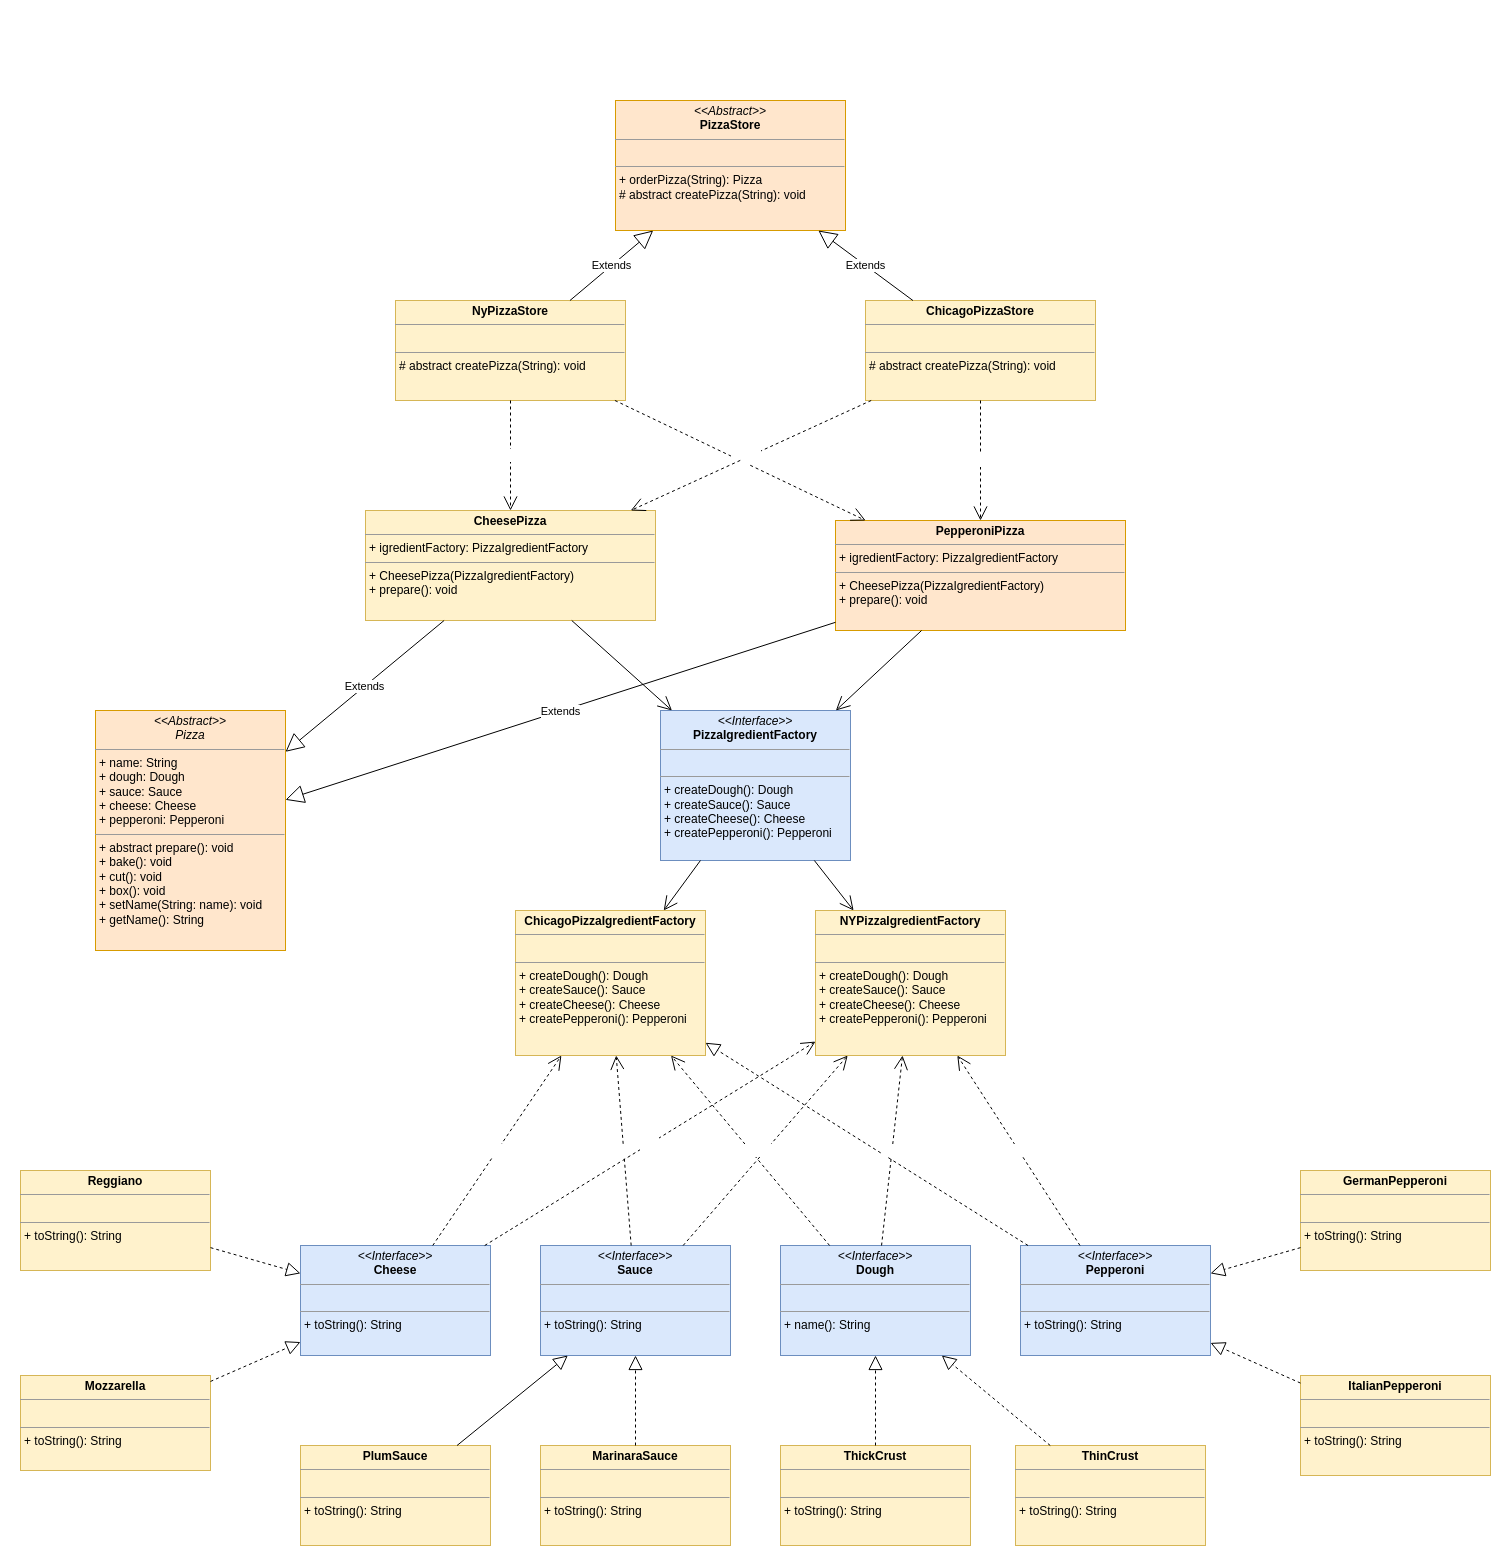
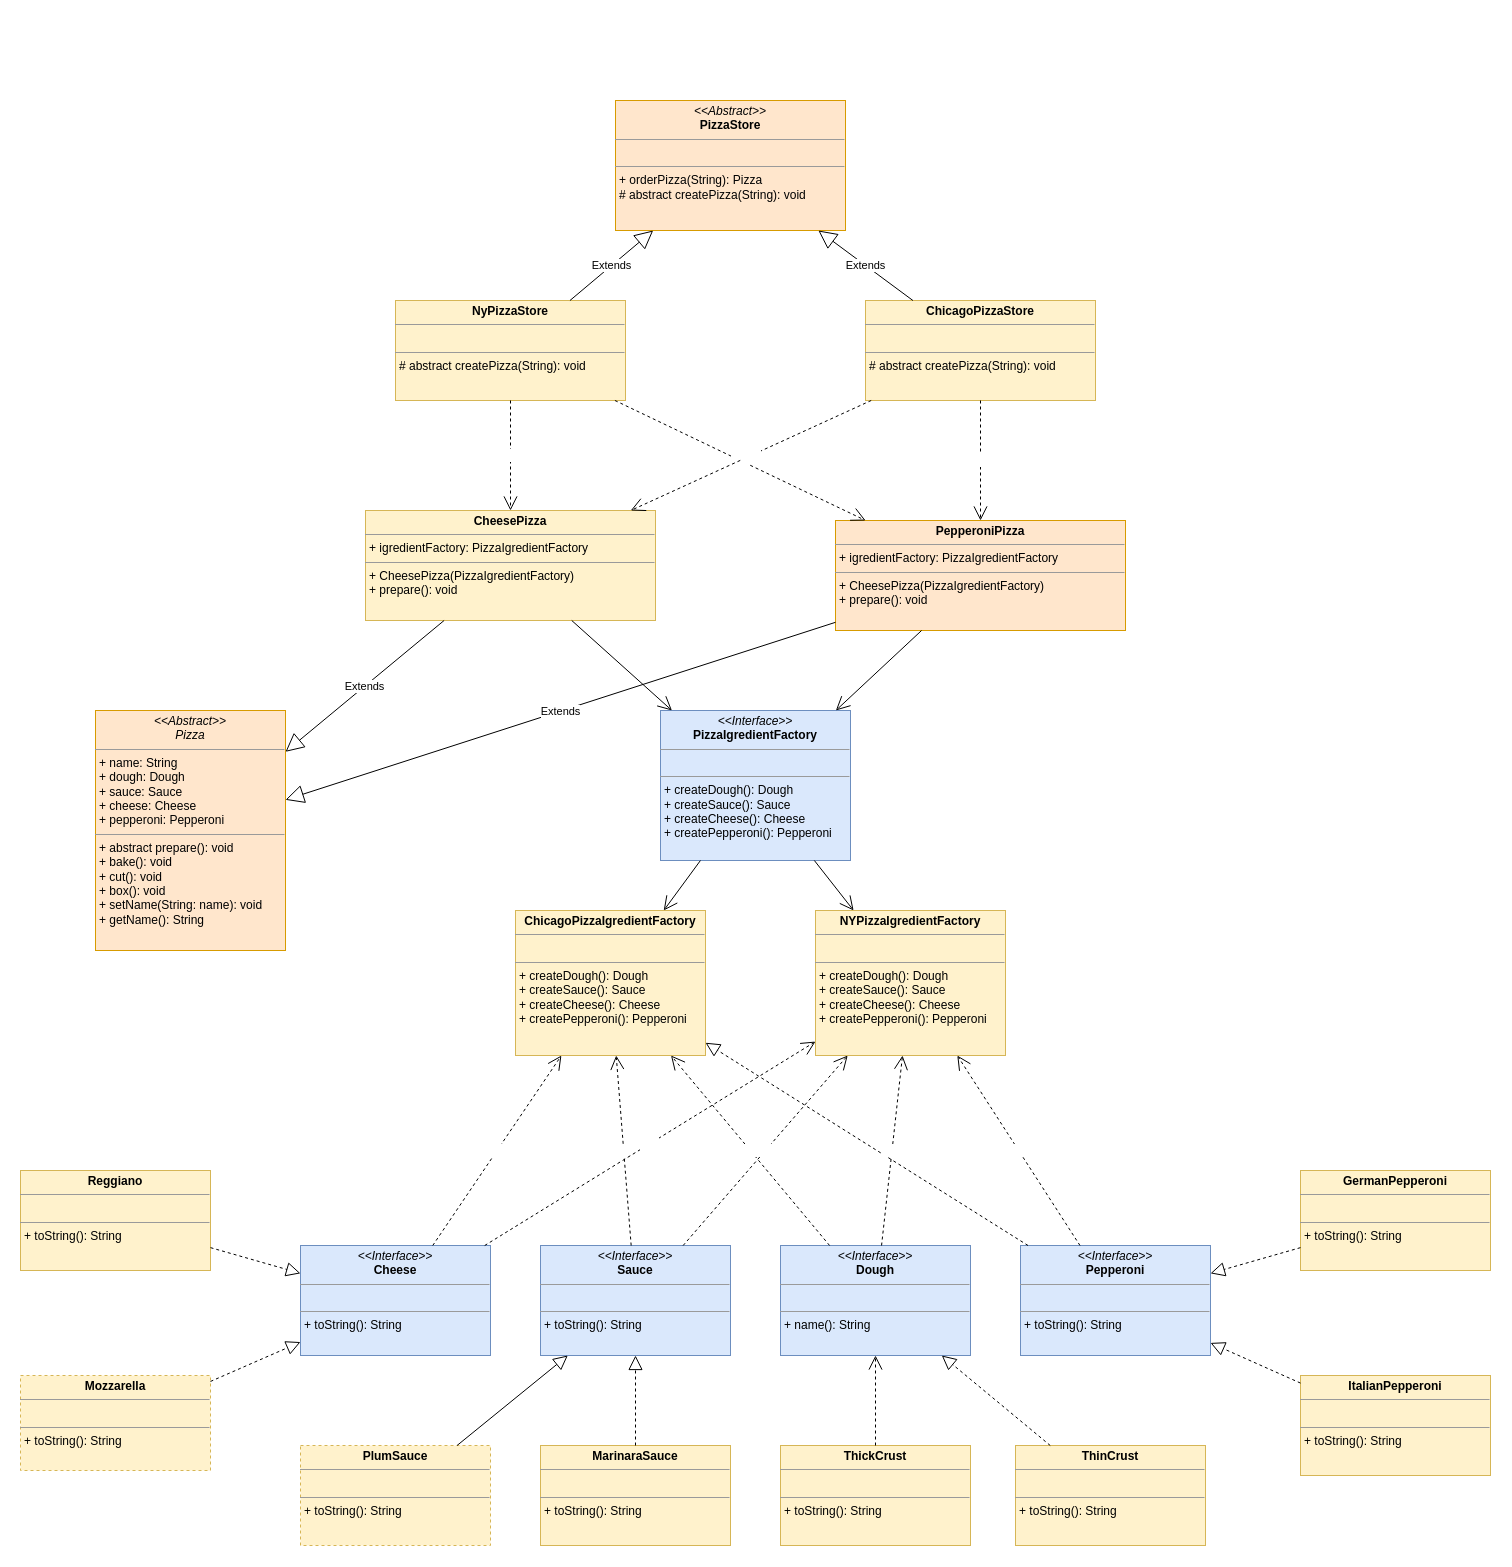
edge "ThickCrust + toString(): String" -> "<<Interface>> Dough + name(): String": arrowhead block -> open
node "Mozzarella + toString(): String": style solid -> dashed
node "PlumSauce + toString(): String": style solid -> dashed
